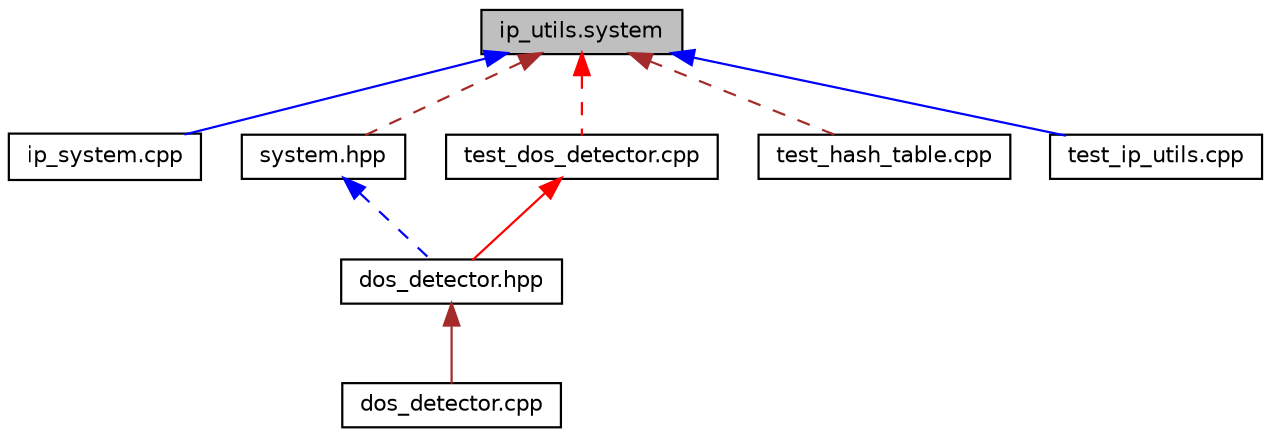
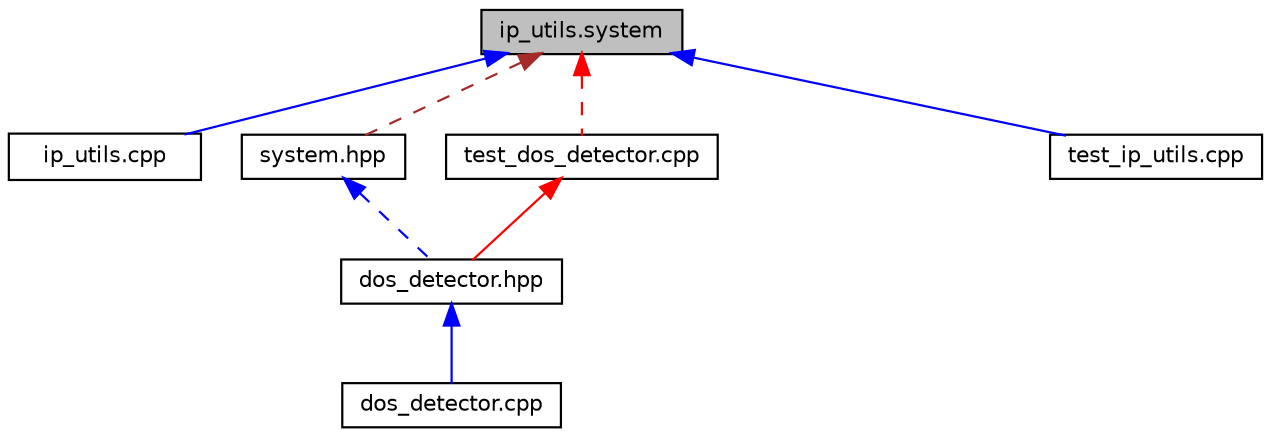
node "ip_system.cpp": label "ip_system.cpp" -> "ip_utils.cpp"
node "test_hash_table.cpp": removed
edge "dos_detector.cpp" -> "dos_detector.hpp": color brown -> blue
